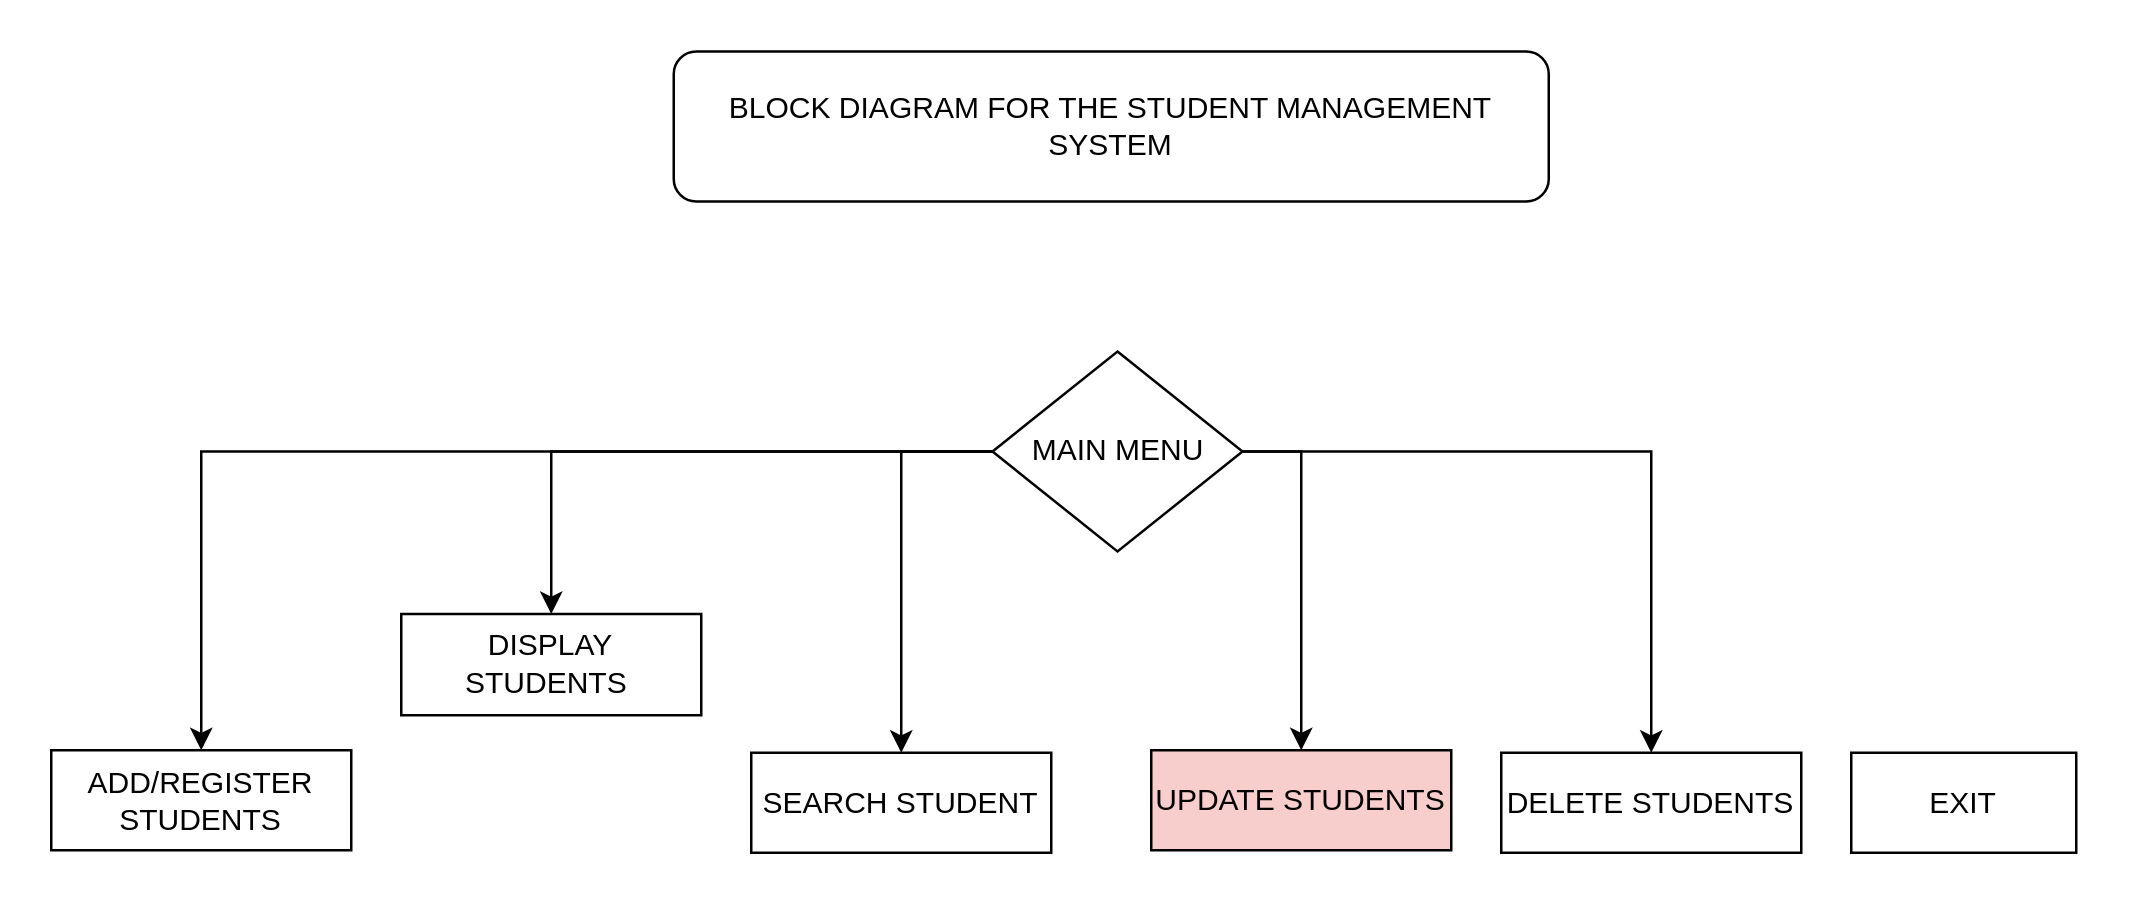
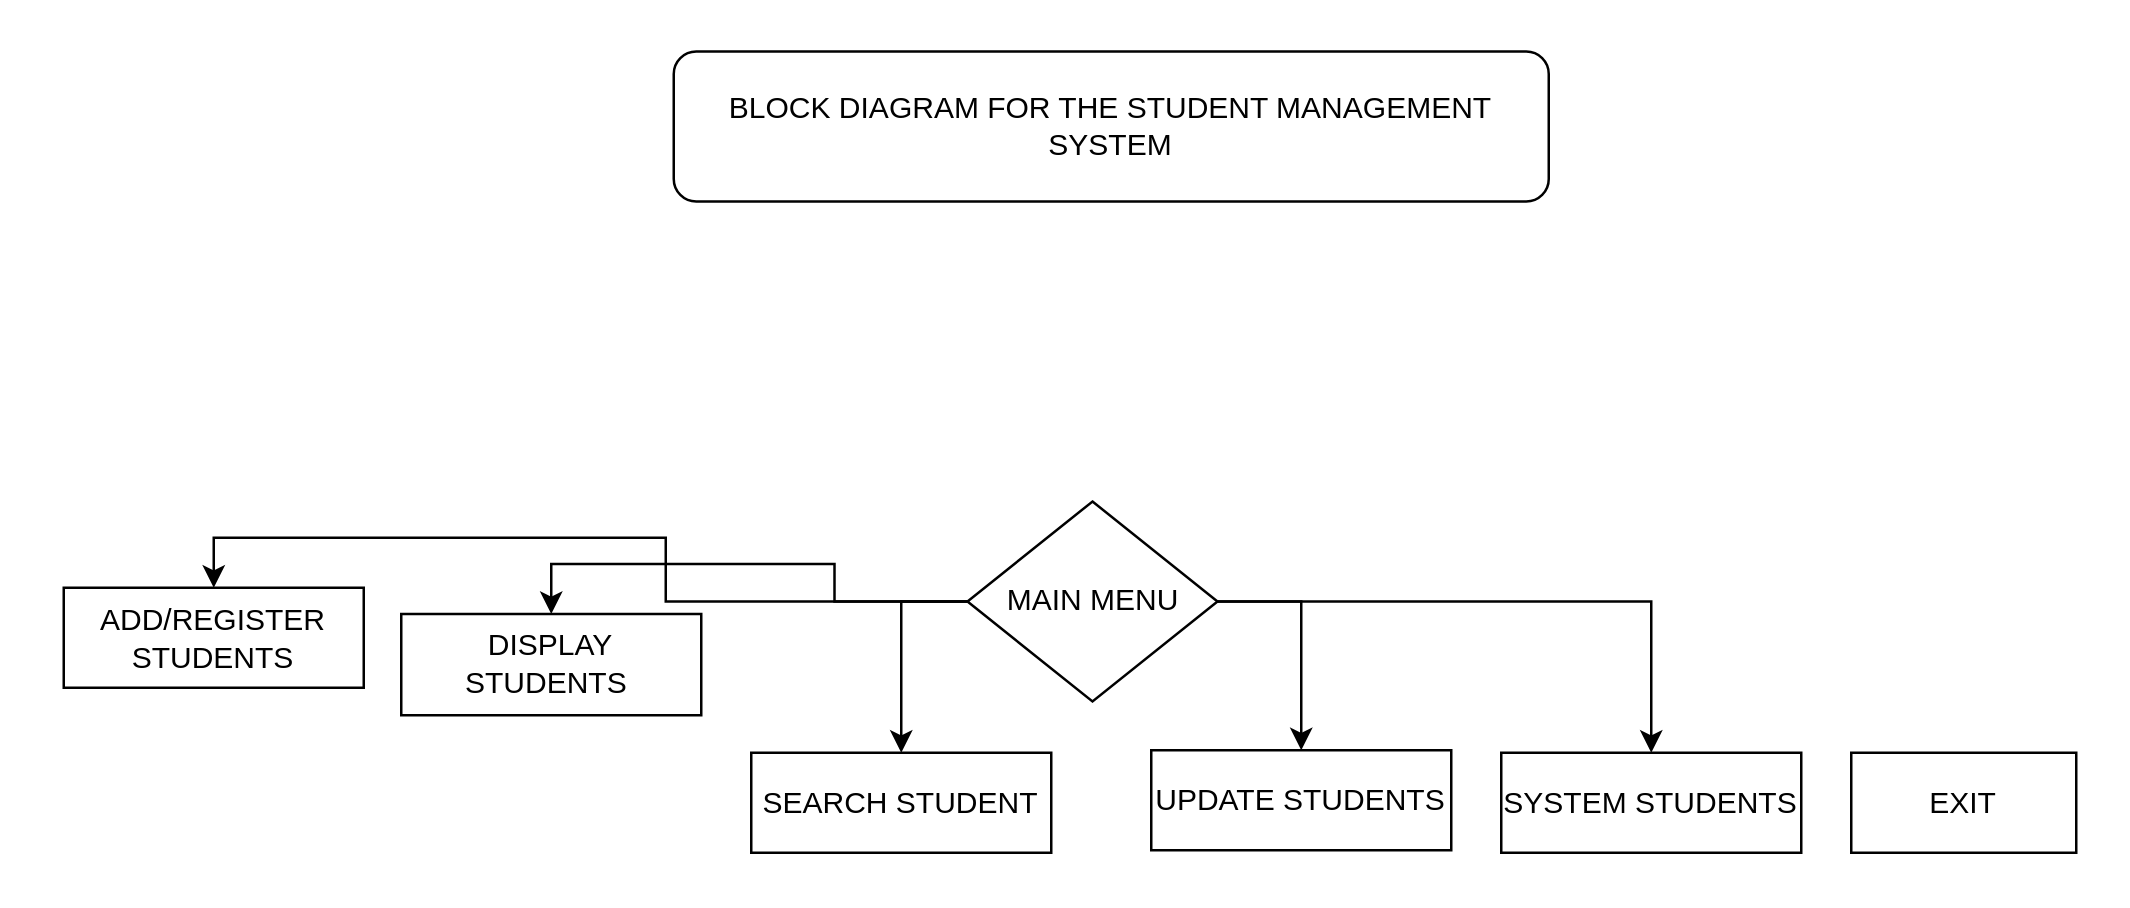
node "MAIN MENU": moved (1118, 451) -> (1093, 601)
node "ADD/REGISTER STUDENTS": moved (201, 800) -> (214, 638)
node "UPDATE STUDENTS": fillcolor #f8cecc -> #ffffff
node "DELETE STUDENTS": label "DELETE STUDENTS" -> "SYSTEM STUDENTS"
